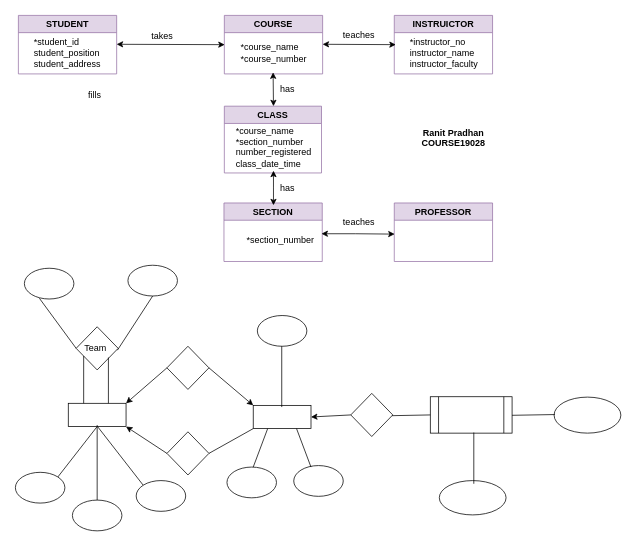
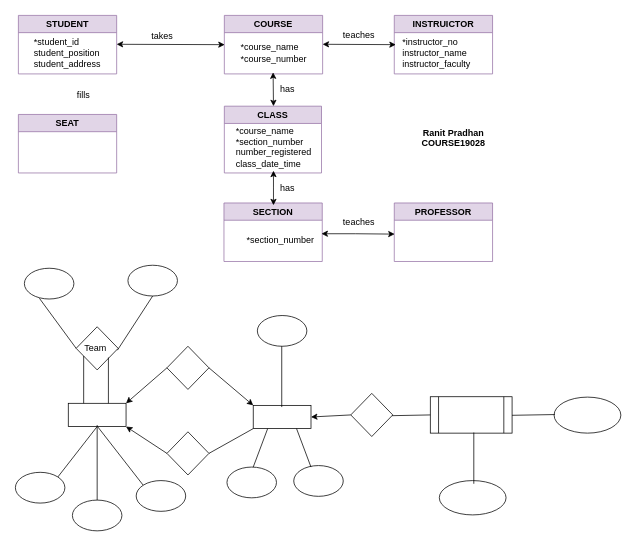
node "*instructor_no instructor_name instructor_faculty": moved (443, 53) -> (436, 53)
node "fills": moved (95, 95) -> (84, 95)
node "SEAT": added
